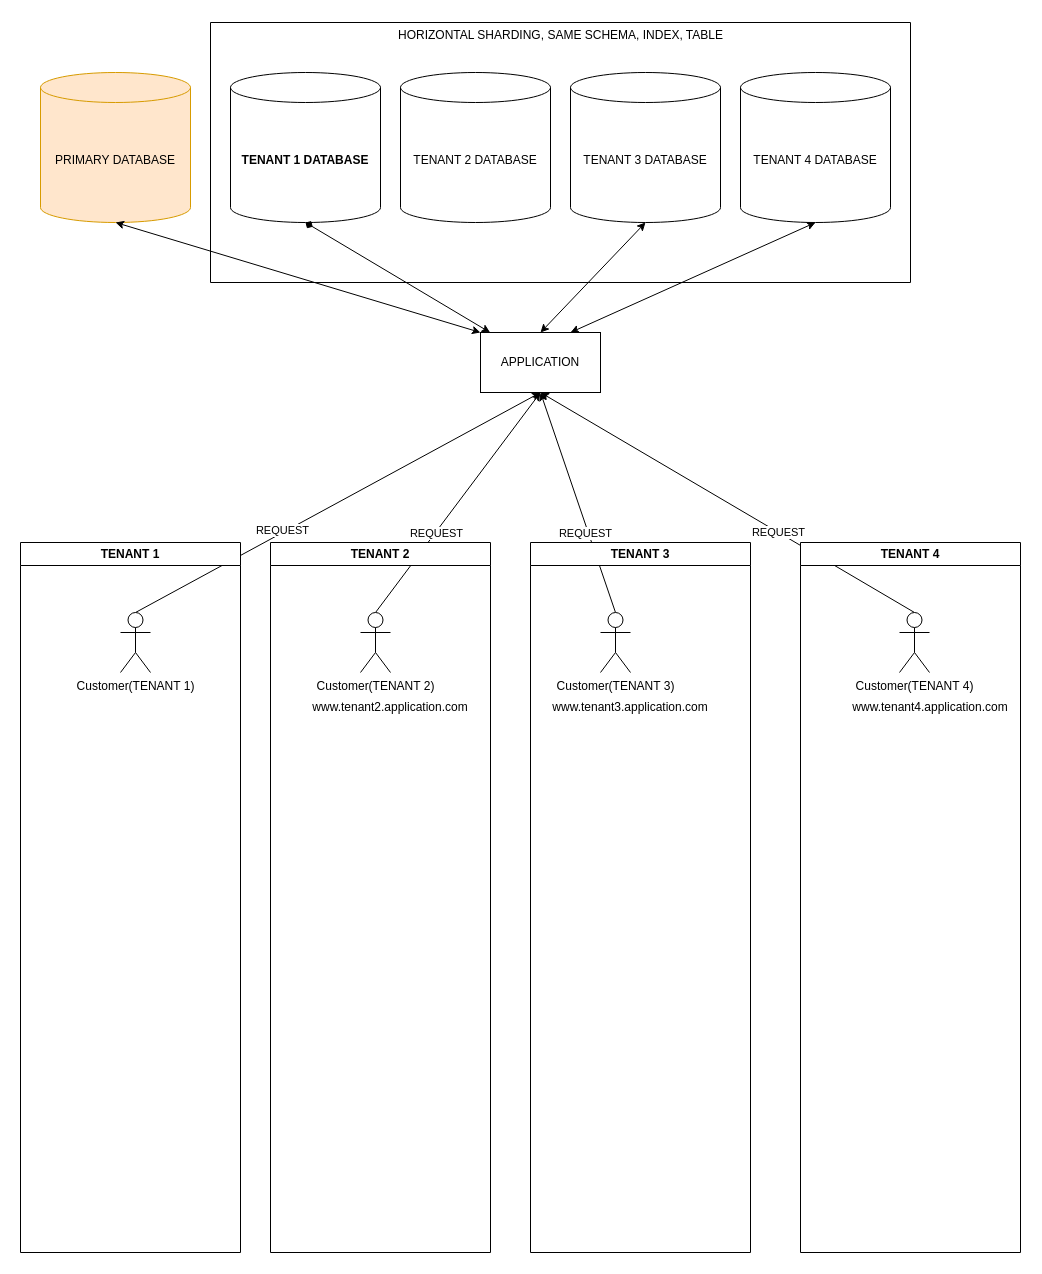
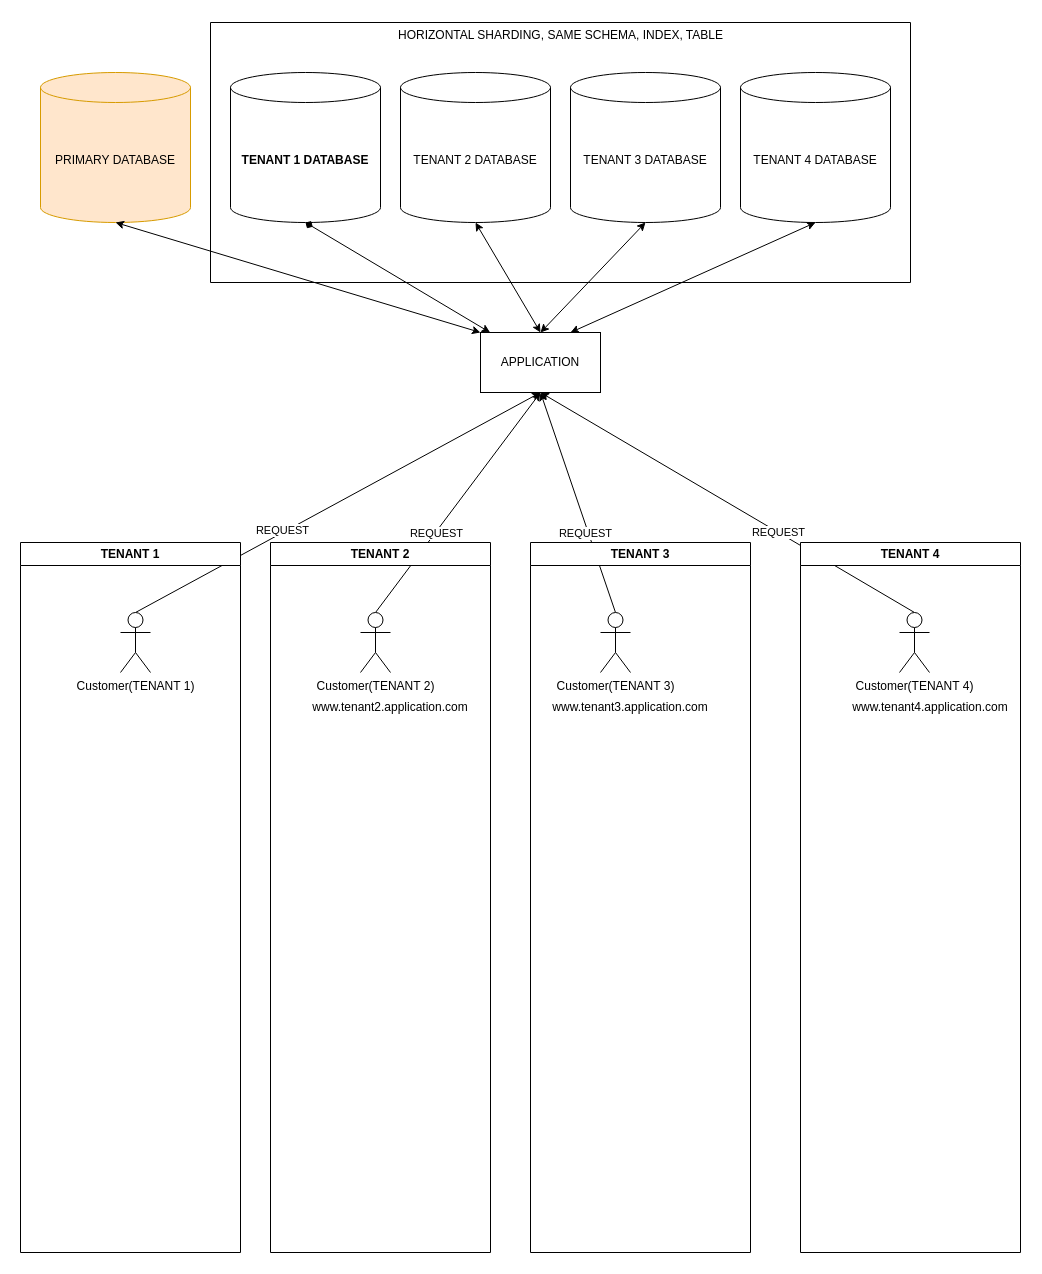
edge "TENANT 2 DATABASE" -- "APPLICATION": added
